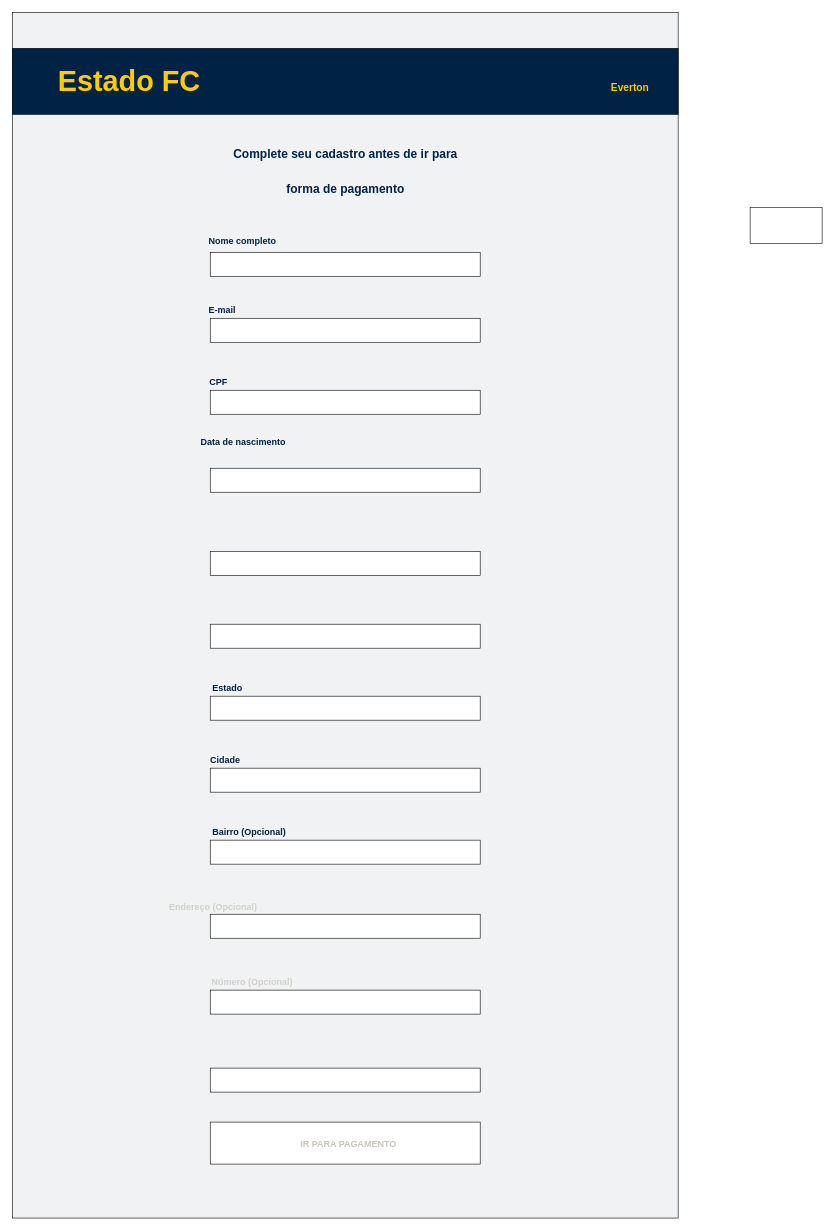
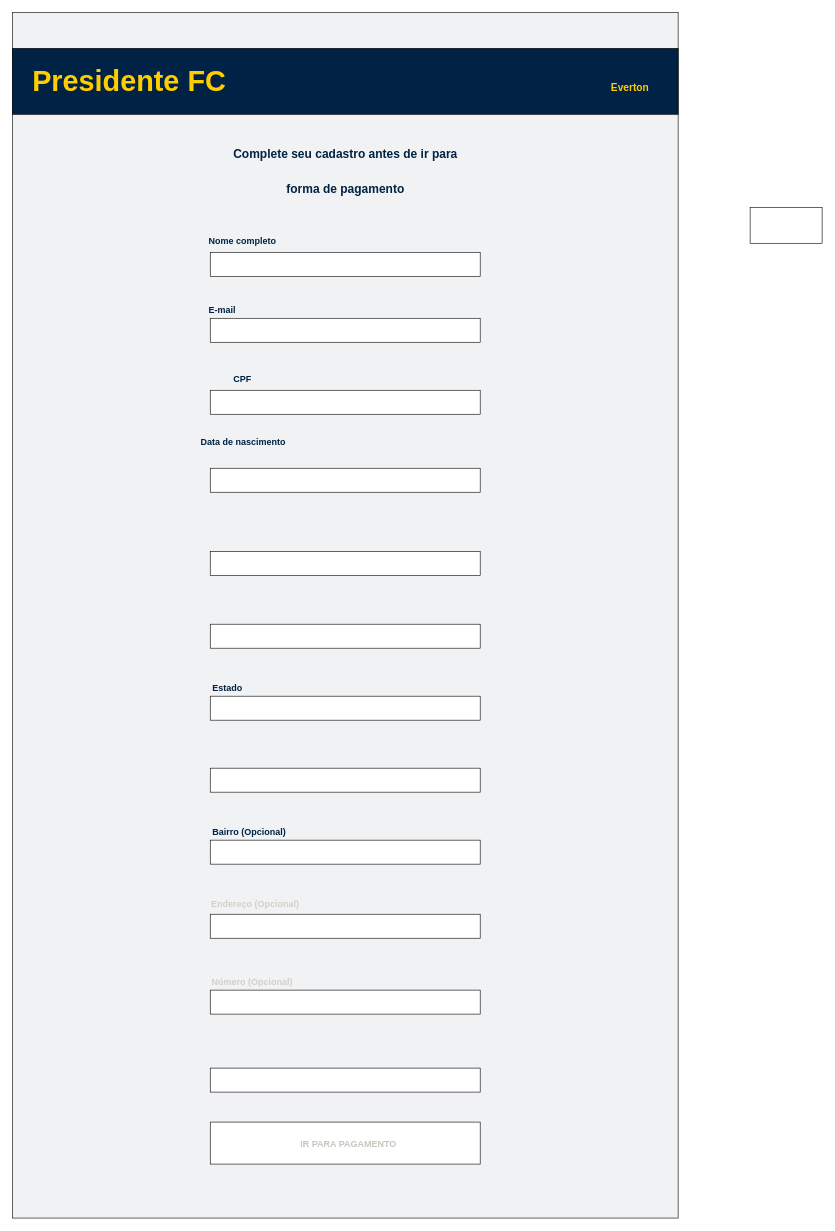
node "Estado FC": label "Estado FC" -> "Presidente FC"
node "CPF": moved (219, 375) -> (243, 372)
node "Cidade": removed
node "Endereço (Opcional)": moved (213, 900) -> (255, 897)
